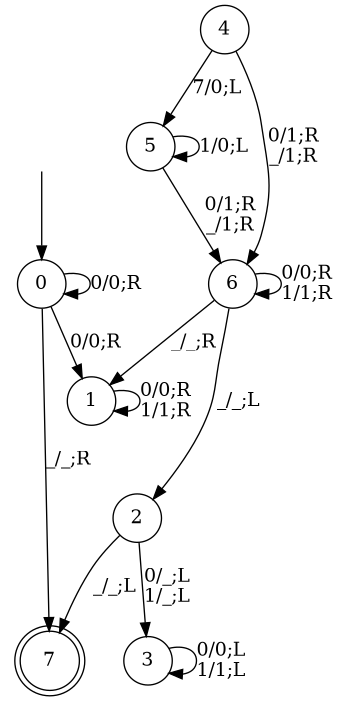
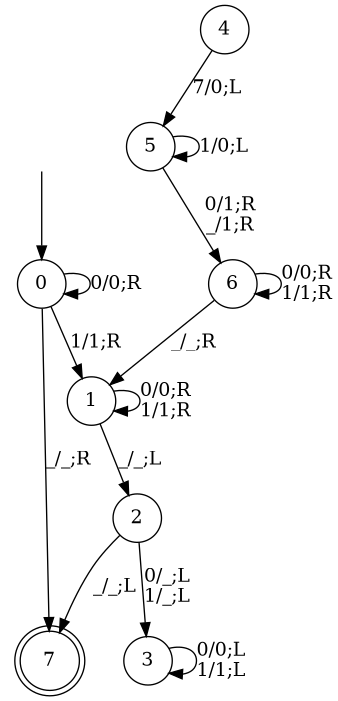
edge "4" -> "6": removed, label "0/1;R _/1;R"
edge "0" -> "1": label "0/0;R" -> "1/1;R"
edge "6" -> "2": now "1" -> "2"
